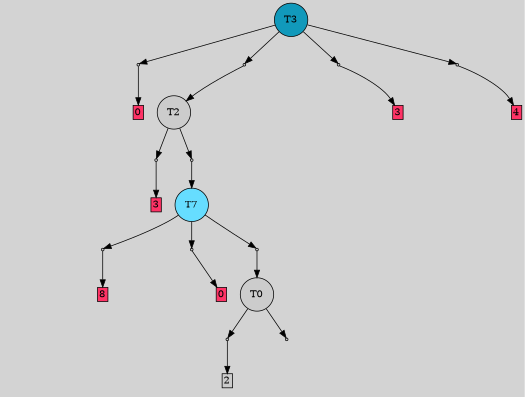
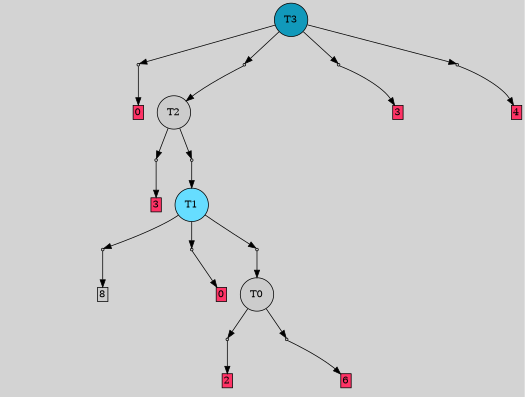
node "T7": label "T7" -> "T1"
node "8": fillcolor #ff3366 -> #cccccc
node "2": fillcolor #cccccc -> #ff3366
node "6": added
